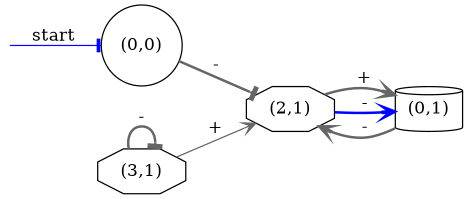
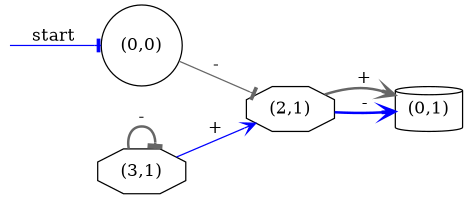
edge "(0,0)" -> "(2,1)": style bold -> solid
edge "(0,1)" -> "(2,1)": removed, label "-"
edge "(3,1)" -> "(2,1)": color gray40 -> blue
